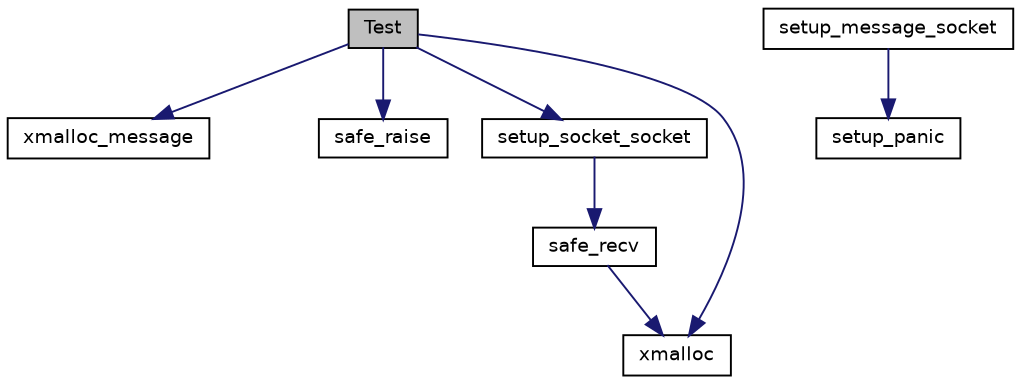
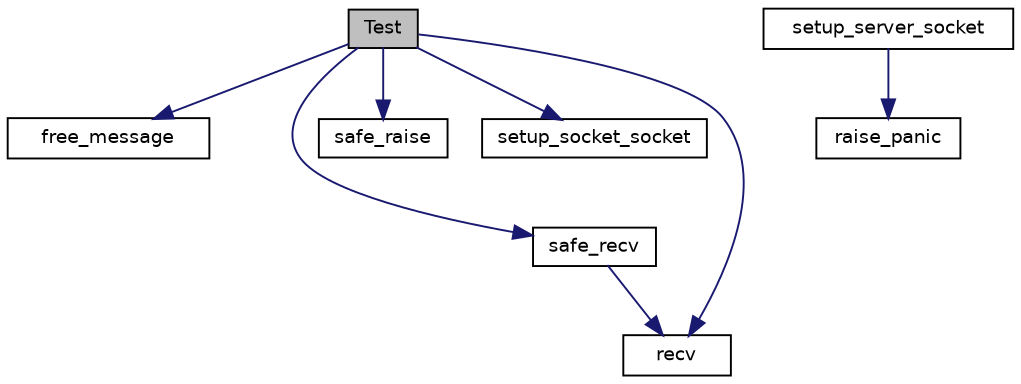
node "setup_message_socket": label "setup_message_socket" -> "setup_server_socket"
node "xmalloc_message": label "xmalloc_message" -> "free_message"
node "setup_panic": label "setup_panic" -> "raise_panic"
edge "setup_socket_socket" -> "safe_recv": now "Test" -> "safe_recv"
node "xmalloc": label "xmalloc" -> "recv"
